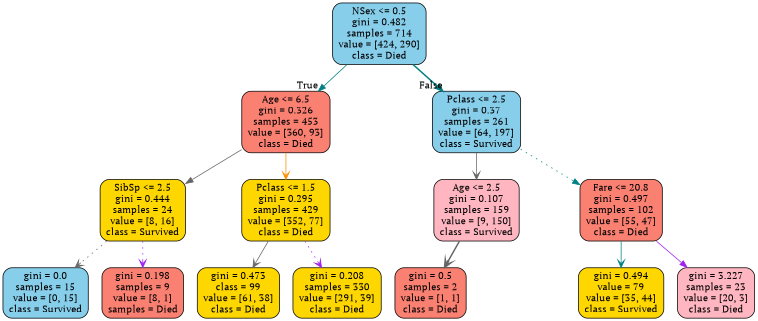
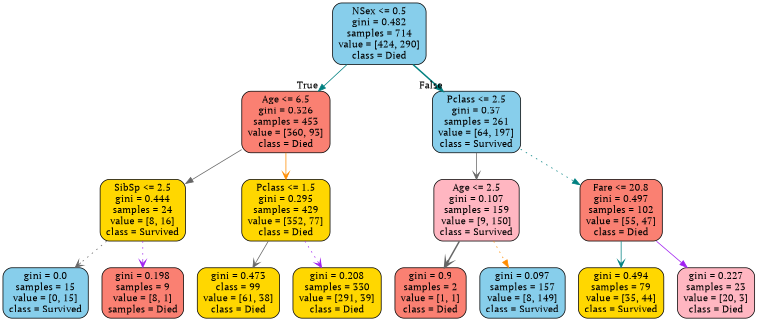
node "gini = 0.5 samples = 2 value = [1, 1] class = Died": label "gini = 0.5 samples = 2 value = [1, 1] class = Died" -> "gini = 0.9 samples = 2 value = [1, 1] class = Died"
node "gini = 0.097 samples = 157 value = [8, 149] class = Survived": added
node "gini = 0.494 value = 79 value = [35, 44] class = Survived": label "gini = 0.494 value = 79 value = [35, 44] class = Survived" -> "gini = 0.494 samples = 79 value = [35, 44] class = Survived"
node "gini = 3.227 samples = 23 value = [20, 3] class = Died": label "gini = 3.227 samples = 23 value = [20, 3] class = Died" -> "gini = 0.227 samples = 23 value = [20, 3] class = Died"
